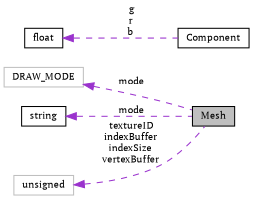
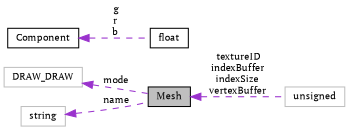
edge "Component" -> "float": reversed
node "DRAW_MODE": label "DRAW_MODE" -> "DRAW_DRAW"
edge "Mesh" -> "string": label " mode" -> " name"
node "string": color black -> grey75
edge "Mesh" -> "unsigned": reversed
